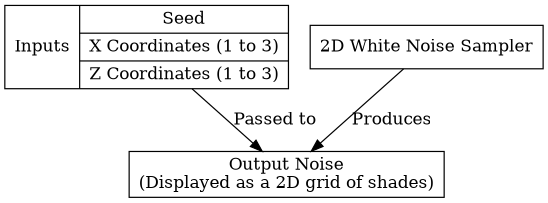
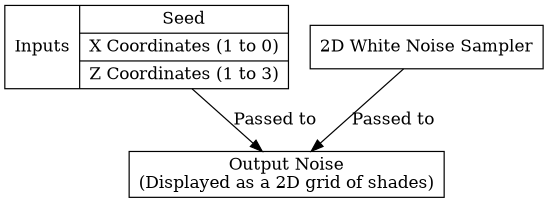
node "Inputs": text "X Coordinates (1 to 3)" -> "X Coordinates (1 to 0)"
edge "2D White Noise Sampler" -> "Output Noise (Displayed as a 2D grid of shades)": label "Produces" -> "Passed to"
